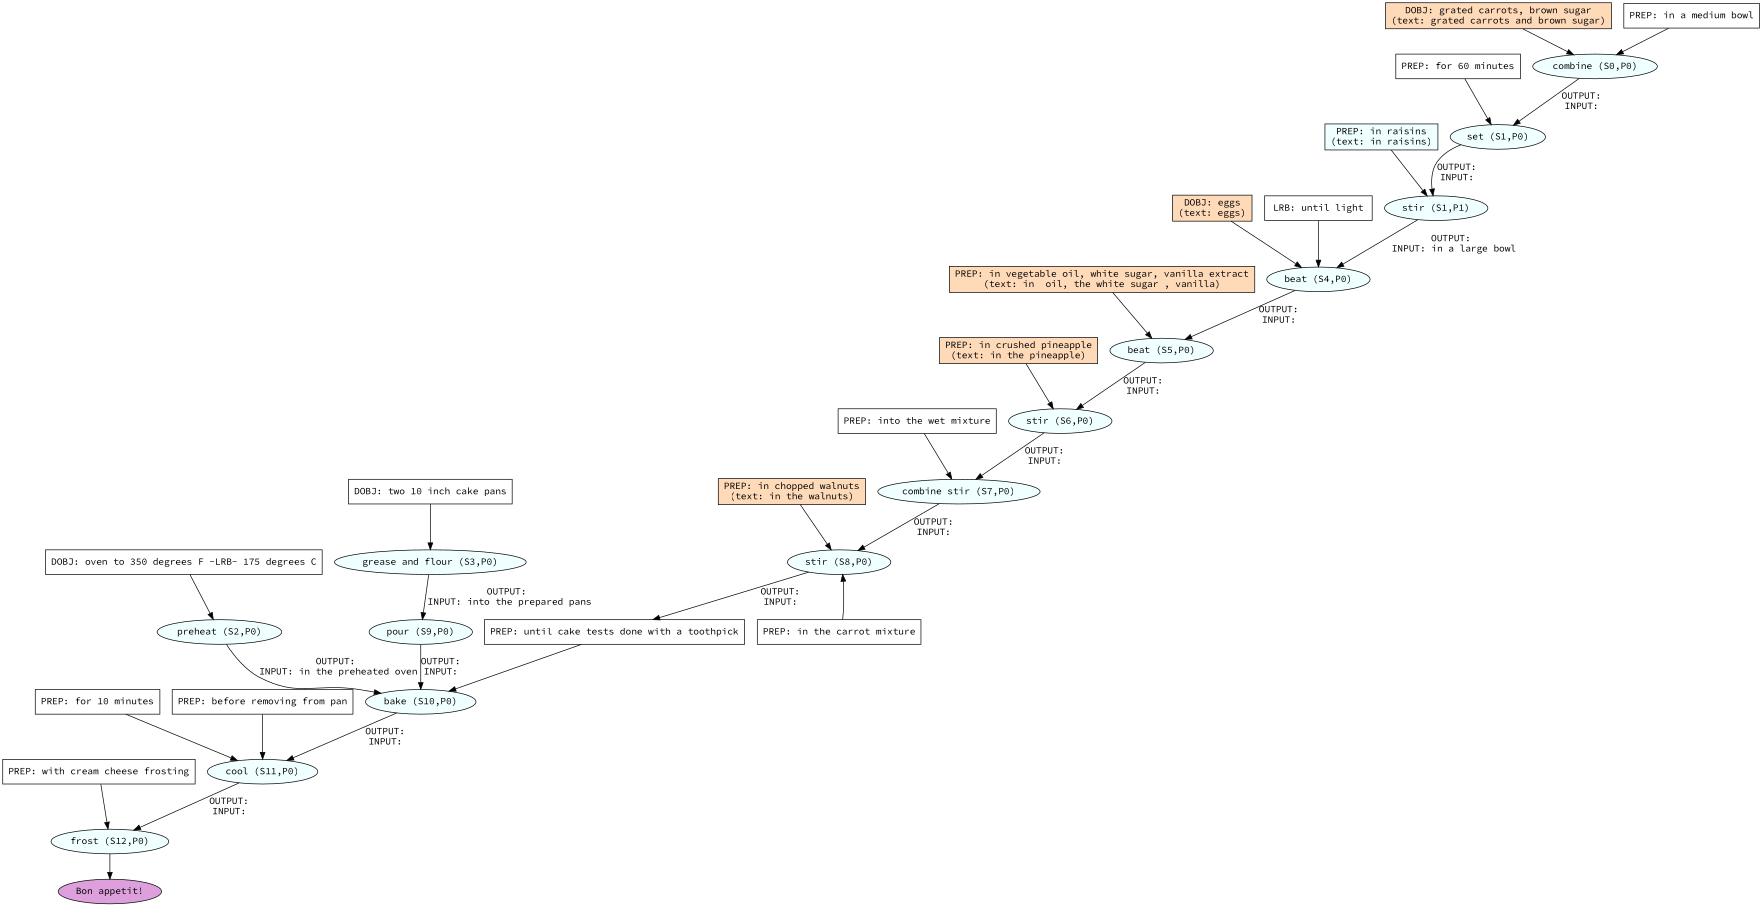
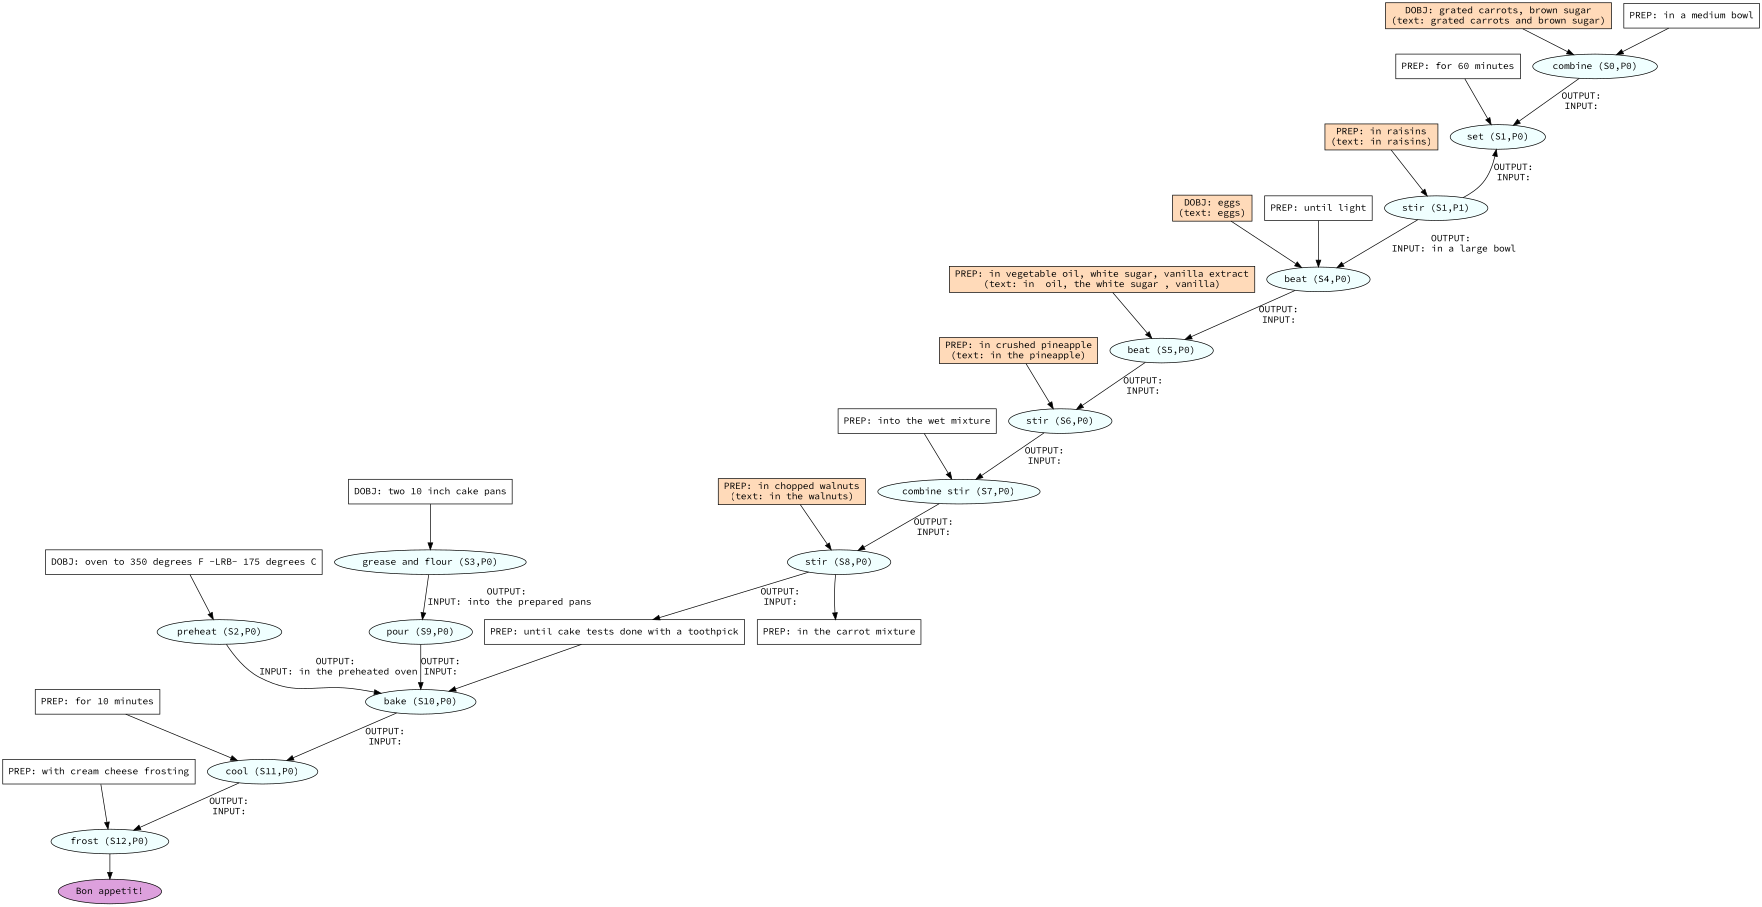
node "PREP: in raisins (text: in raisins)": fillcolor azure -> peachpuff
edge "set (S1,P0)" -> "stir (S1,P1)": reversed
node "LRB: until light": label "LRB: until light" -> "PREP: until light"
edge "PREP: in the carrot mixture" -> "stir (S8,P0)": reversed
node "PREP: before removing from pan": removed
